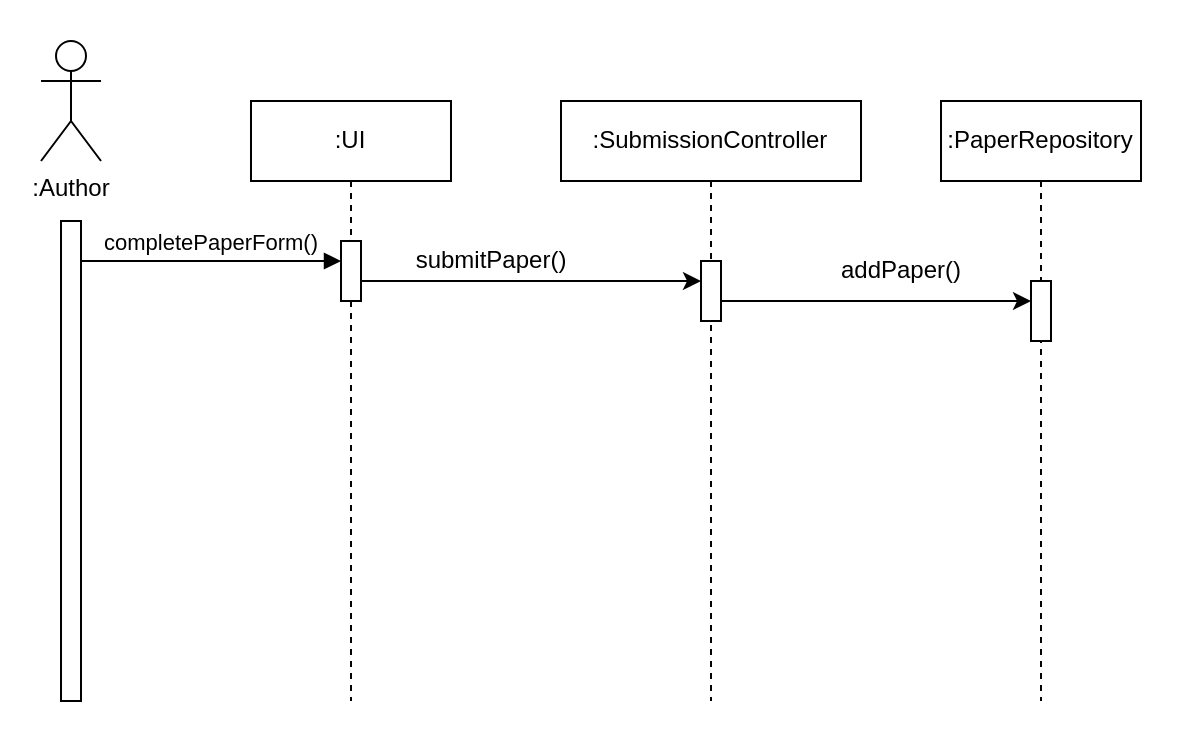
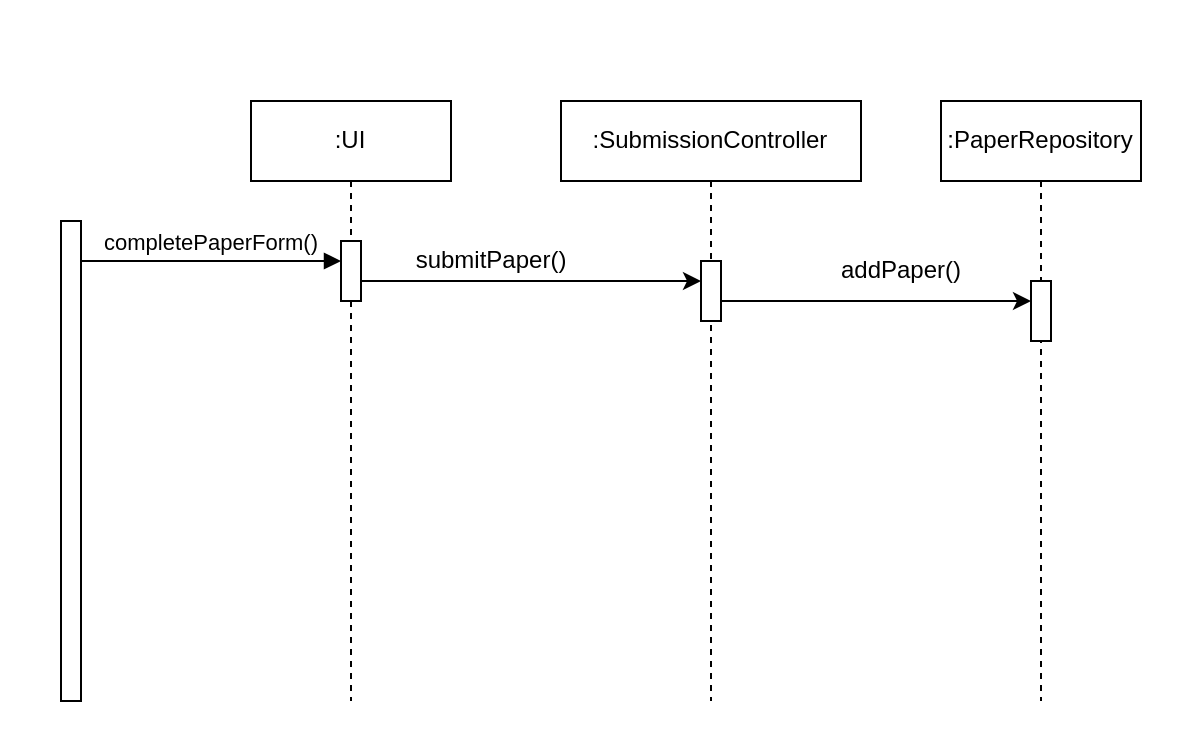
node ":Author": removed
